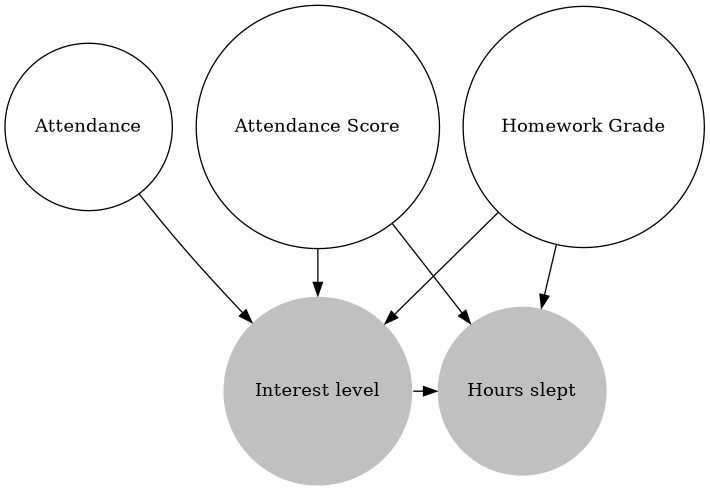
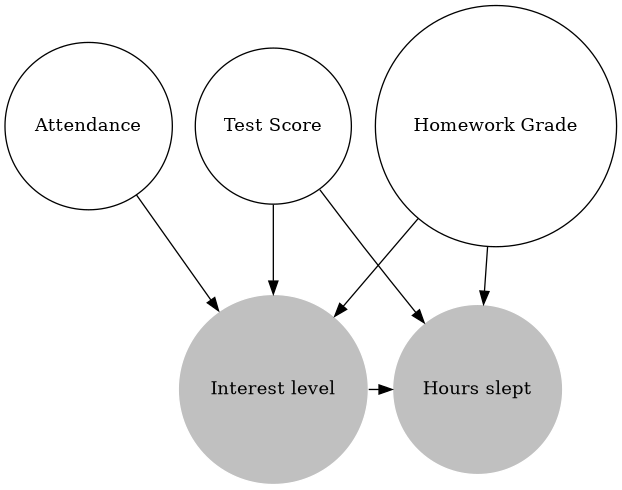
node "Attendance Score": label "Attendance Score" -> "Test Score"
